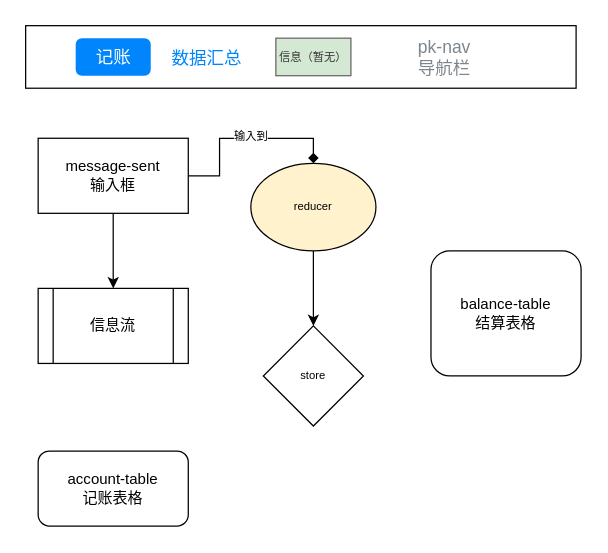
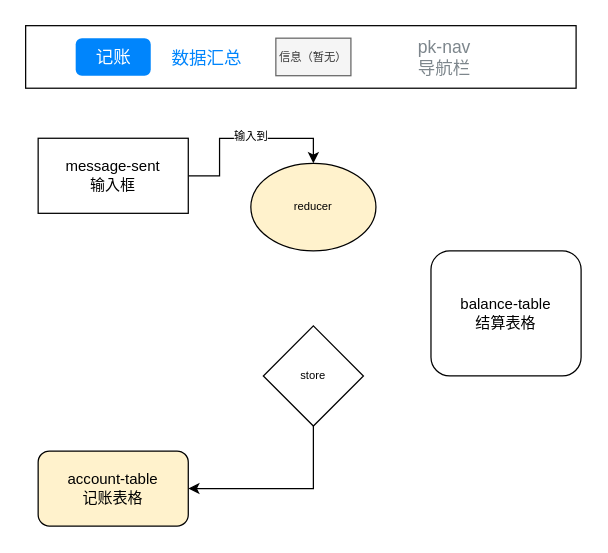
node "信息（暂无）": fillcolor #d5e8d4 -> #f5f5f5
edge "message-sent 输入框" -> "reducer": arrowhead diamond -> classic
edge "message-sent 输入框" -> "信息流": removed
edge "reducer" -> "store": removed
node "信息流": removed
node "account-table 记账表格": fillcolor #ffffff -> #fff2cc
edge "store" -> "account-table 记账表格": added
